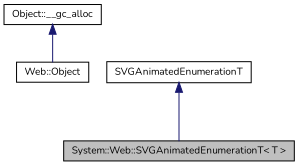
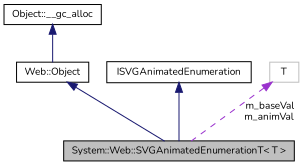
node "SVGAnimatedEnumerationT": label "SVGAnimatedEnumerationT" -> "ISVGAnimatedEnumeration"
node "T": added
edge "System::Web::SVGAnimatedEnumerationT< T >" -> "Web::Object": added
